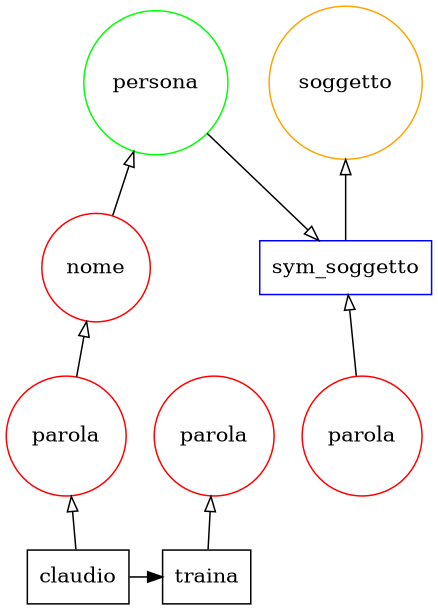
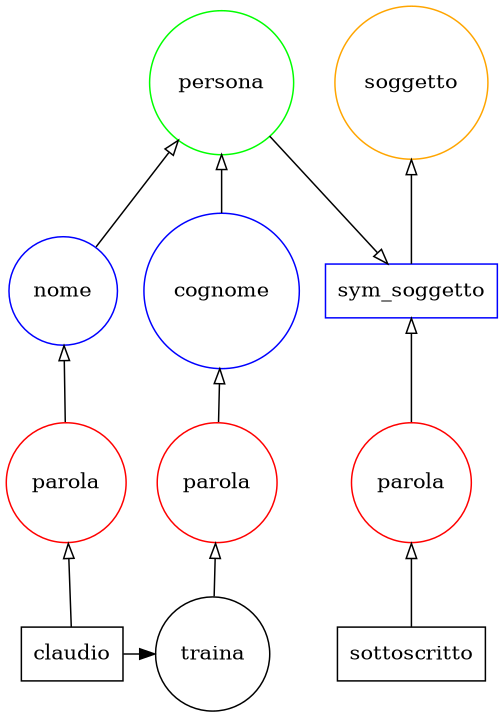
node "nome": color red -> blue
node "cognome": added
node "traina": shape box -> circle
node "sottoscritto": added
